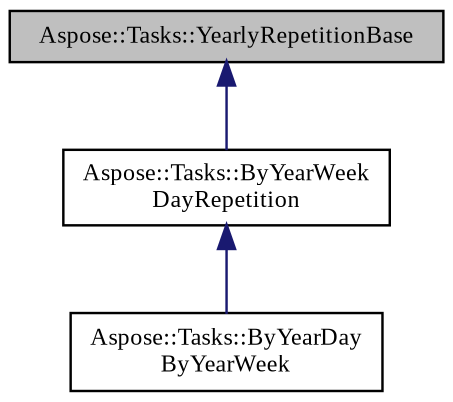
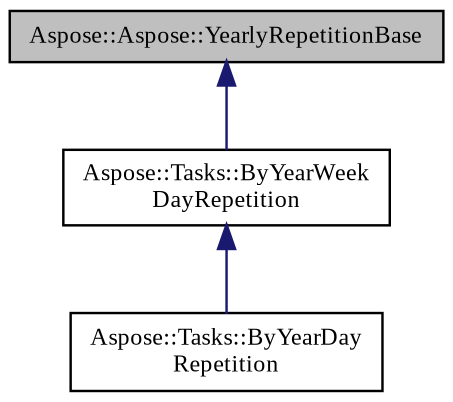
node "Aspose::Tasks::YearlyRepetitionBase": label "Aspose::Tasks::YearlyRepetitionBase" -> "Aspose::Aspose::YearlyRepetitionBase"
node "Aspose::Tasks::ByYearDay ByYearWeek": label "Aspose::Tasks::ByYearDay ByYearWeek" -> "Aspose::Tasks::ByYearDay Repetition"
